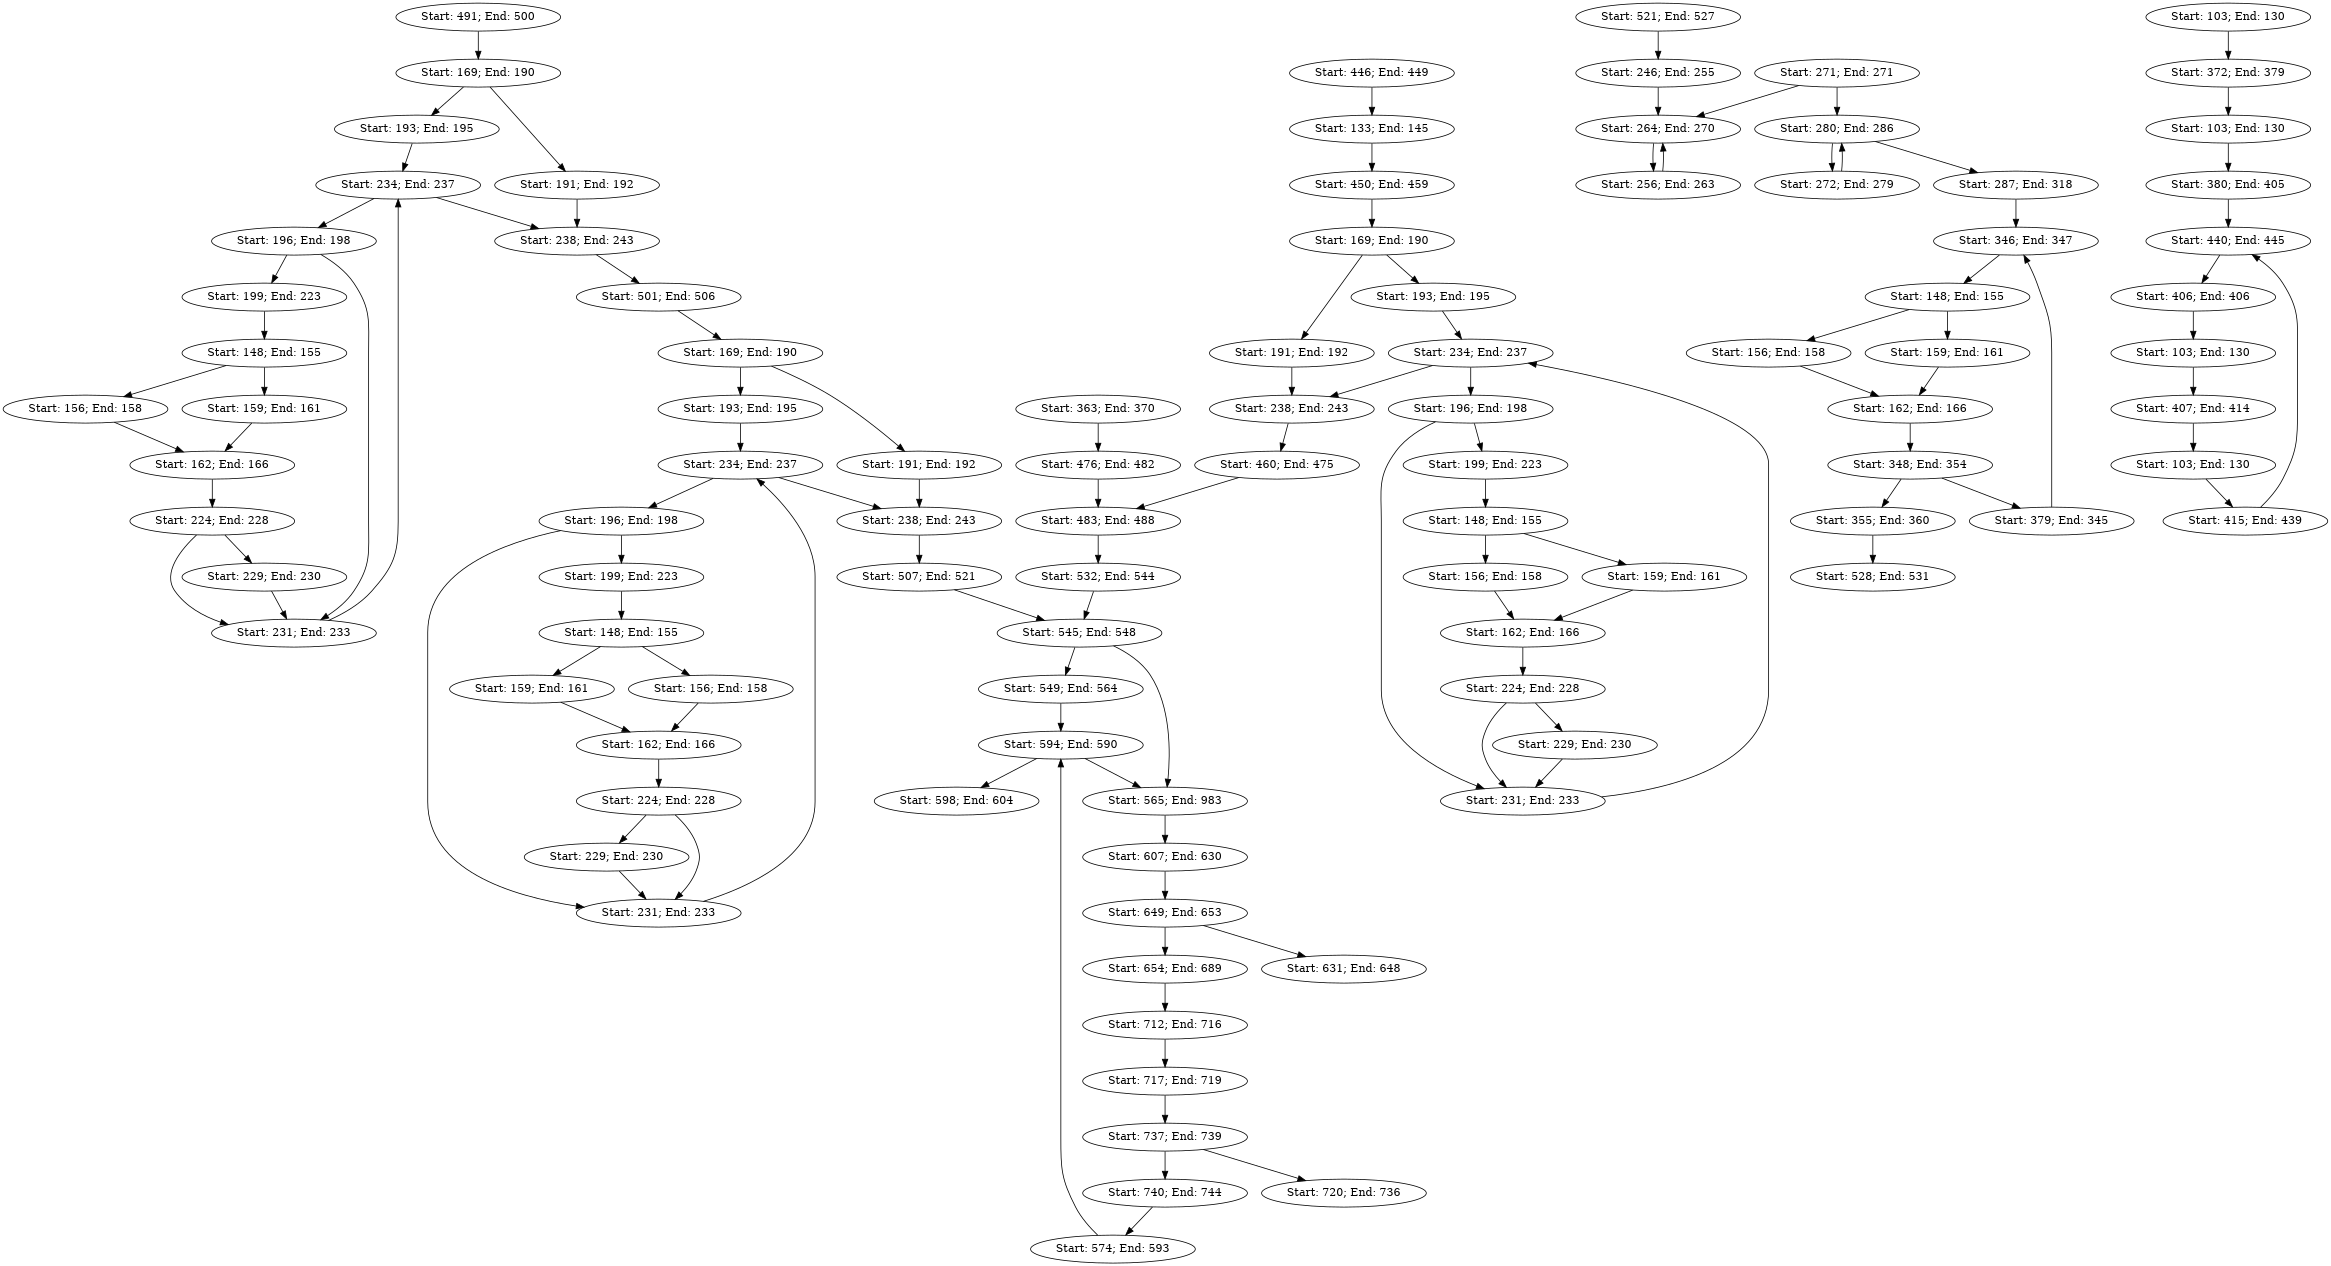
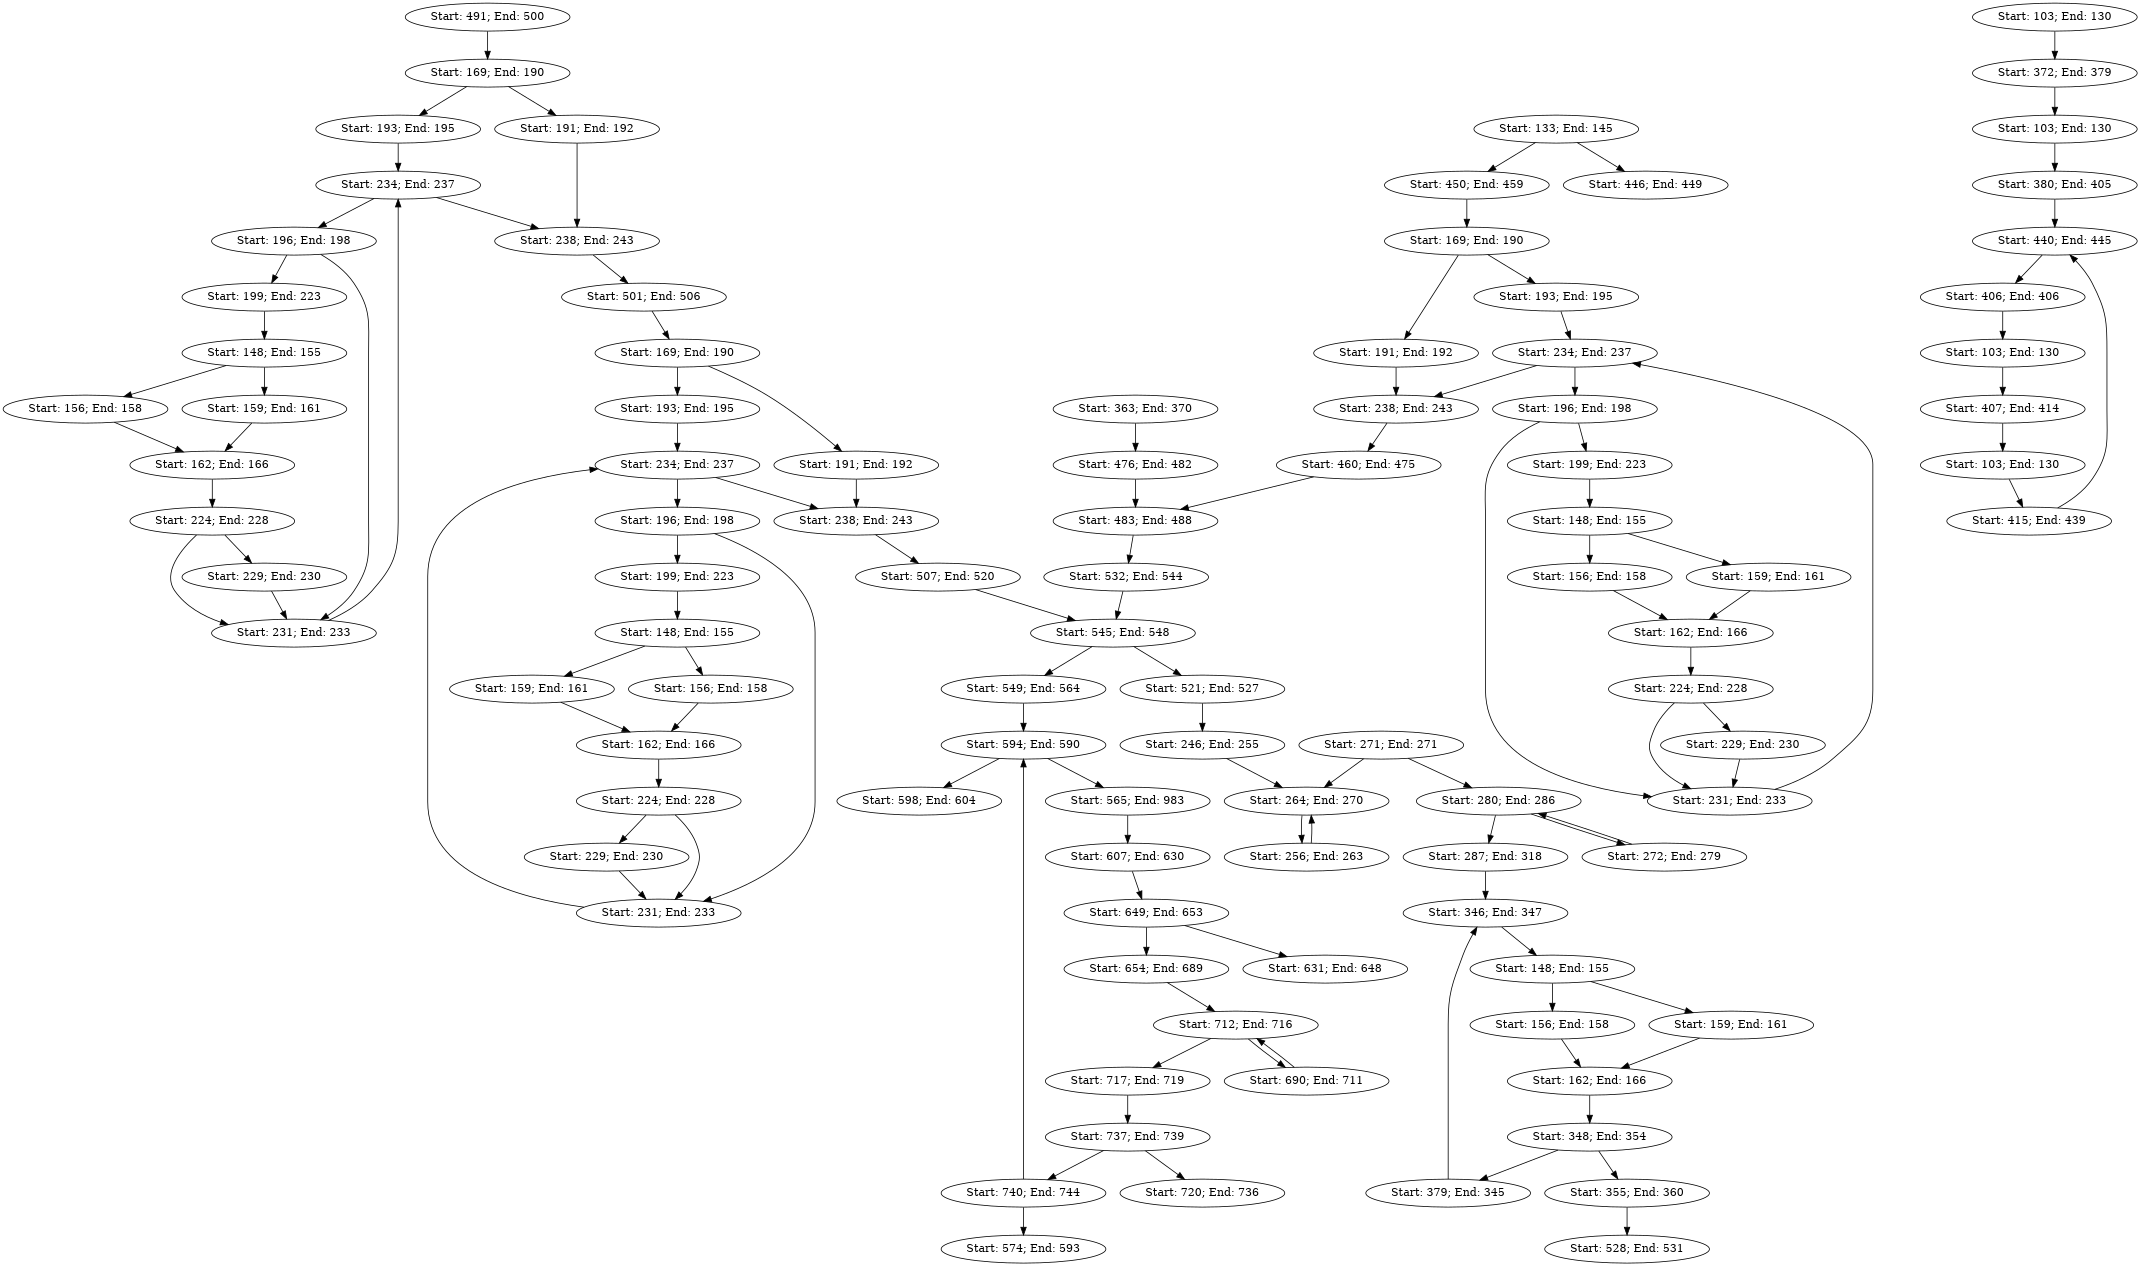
edge "Start: 446; End: 449" -> "Start: 133; End: 145": reversed
node "Start: 507; End: 521": label "Start: 507; End: 521" -> "Start: 507; End: 520"
edge "Start: 545; End: 548" -> "Start: 565; End: 983": now "Start: 545; End: 548" -> "Start: 521; End: 527"
edge "Start: 574; End: 593" -> "Start: 594; End: 590": now "Start: 740; End: 744" -> "Start: 594; End: 590"
node "Start: 690; End: 711": added
